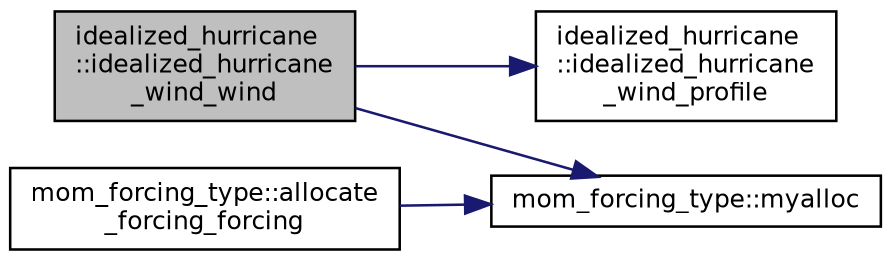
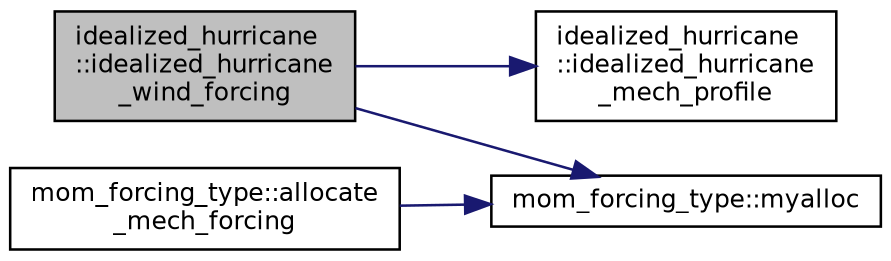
node "idealized_hurricane ::idealized_hurricane _wind_wind": label "idealized_hurricane ::idealized_hurricane _wind_wind" -> "idealized_hurricane ::idealized_hurricane _wind_forcing"
node "idealized_hurricane ::idealized_hurricane _wind_profile": label "idealized_hurricane ::idealized_hurricane _wind_profile" -> "idealized_hurricane ::idealized_hurricane _mech_profile"
node "mom_forcing_type::allocate _forcing_forcing": label "mom_forcing_type::allocate _forcing_forcing" -> "mom_forcing_type::allocate _mech_forcing"
